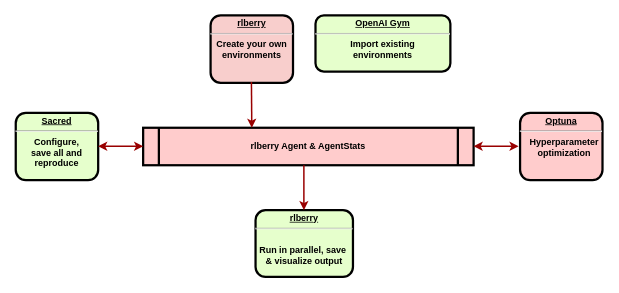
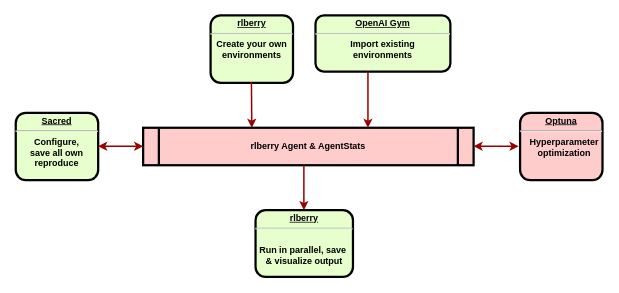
node "rlberry Create your own environments": fillcolor #f8cecc -> #e6ffcc
edge "OpenAI Gym Import existing environments" -> "rlberry Agent & AgentStats": added
node "Sacred Configure, save all and reproduce": label "Sacred Configure, save all and reproduce" -> "Sacred Configure, save all own reproduce"
